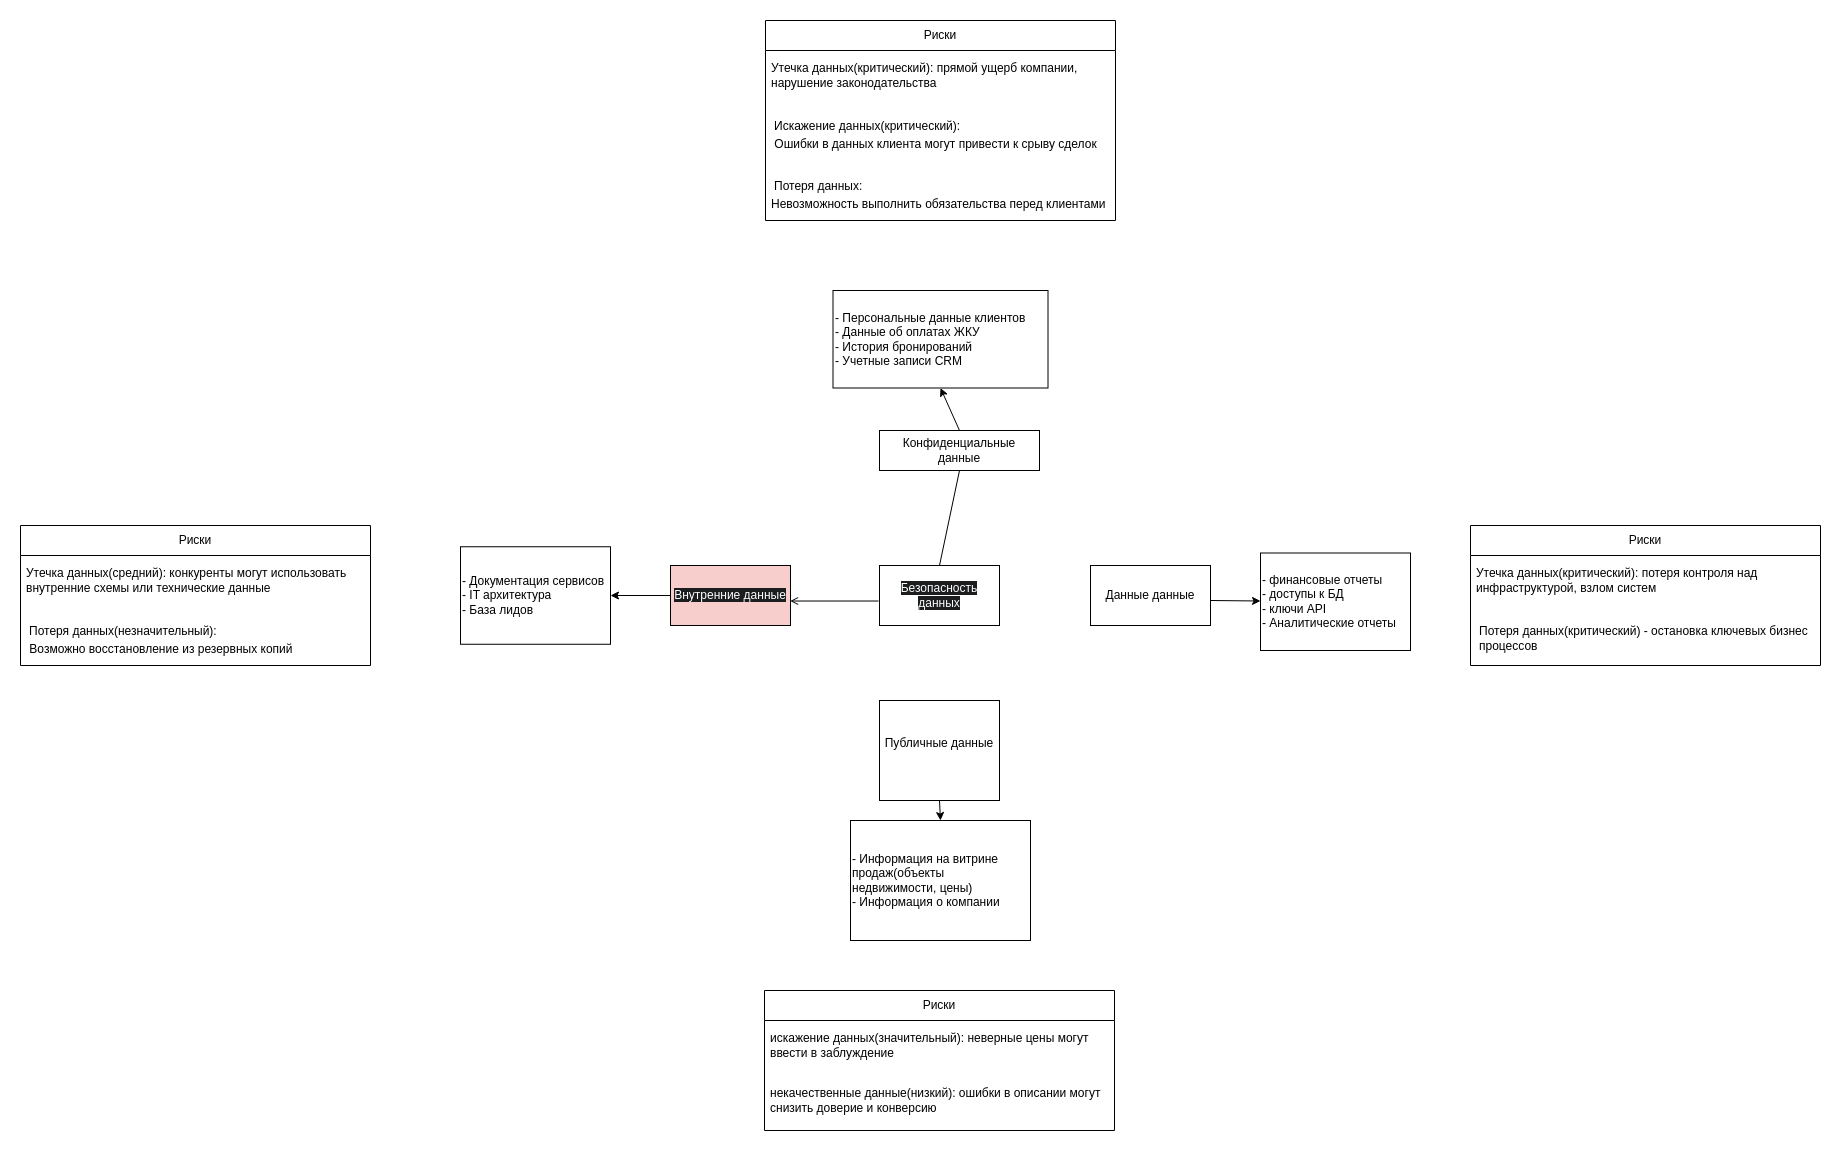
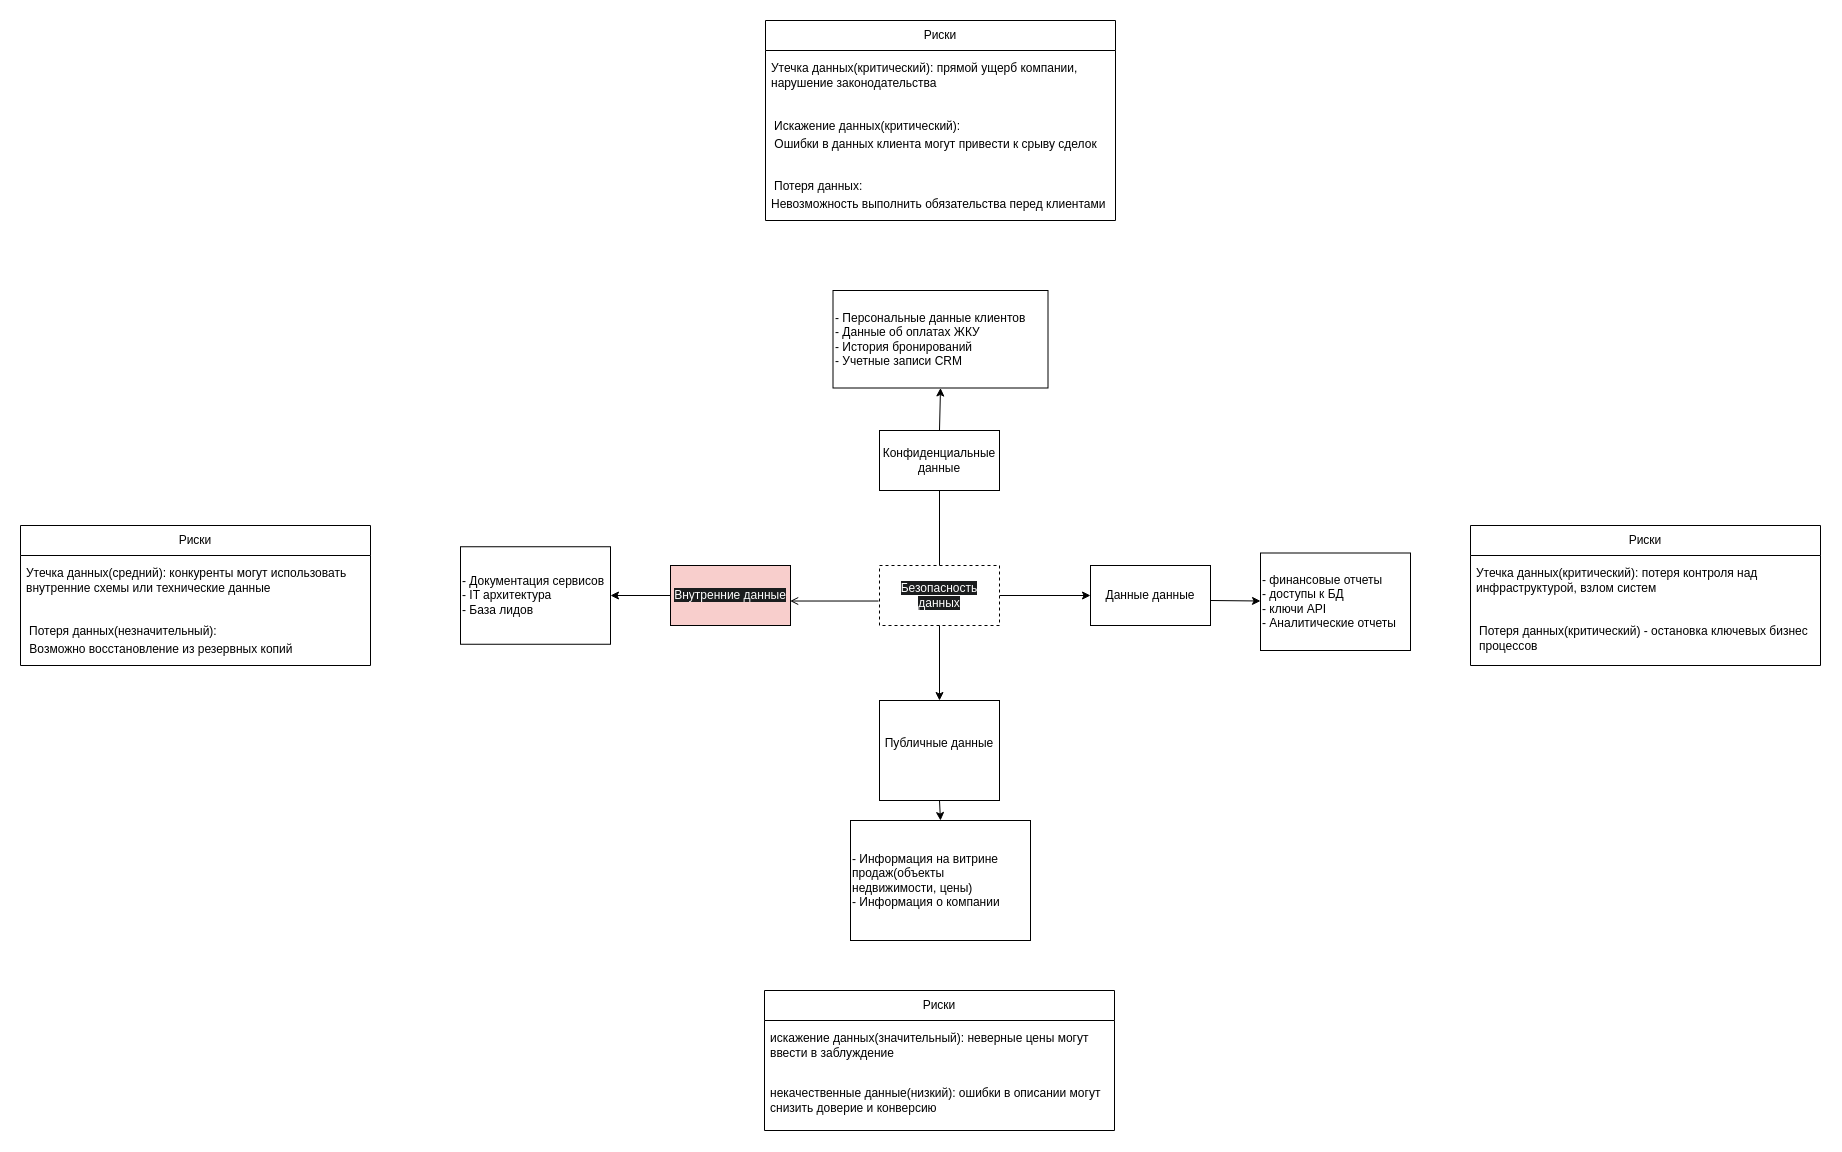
node "Конфиденциальные данные": size 160x40 -> 120x60
node "Безопасность данных": style solid -> dashed
edge "Безопасность данных" -> "Данные данные": added
edge "Безопасность данных" -> "Публичные данные": added
